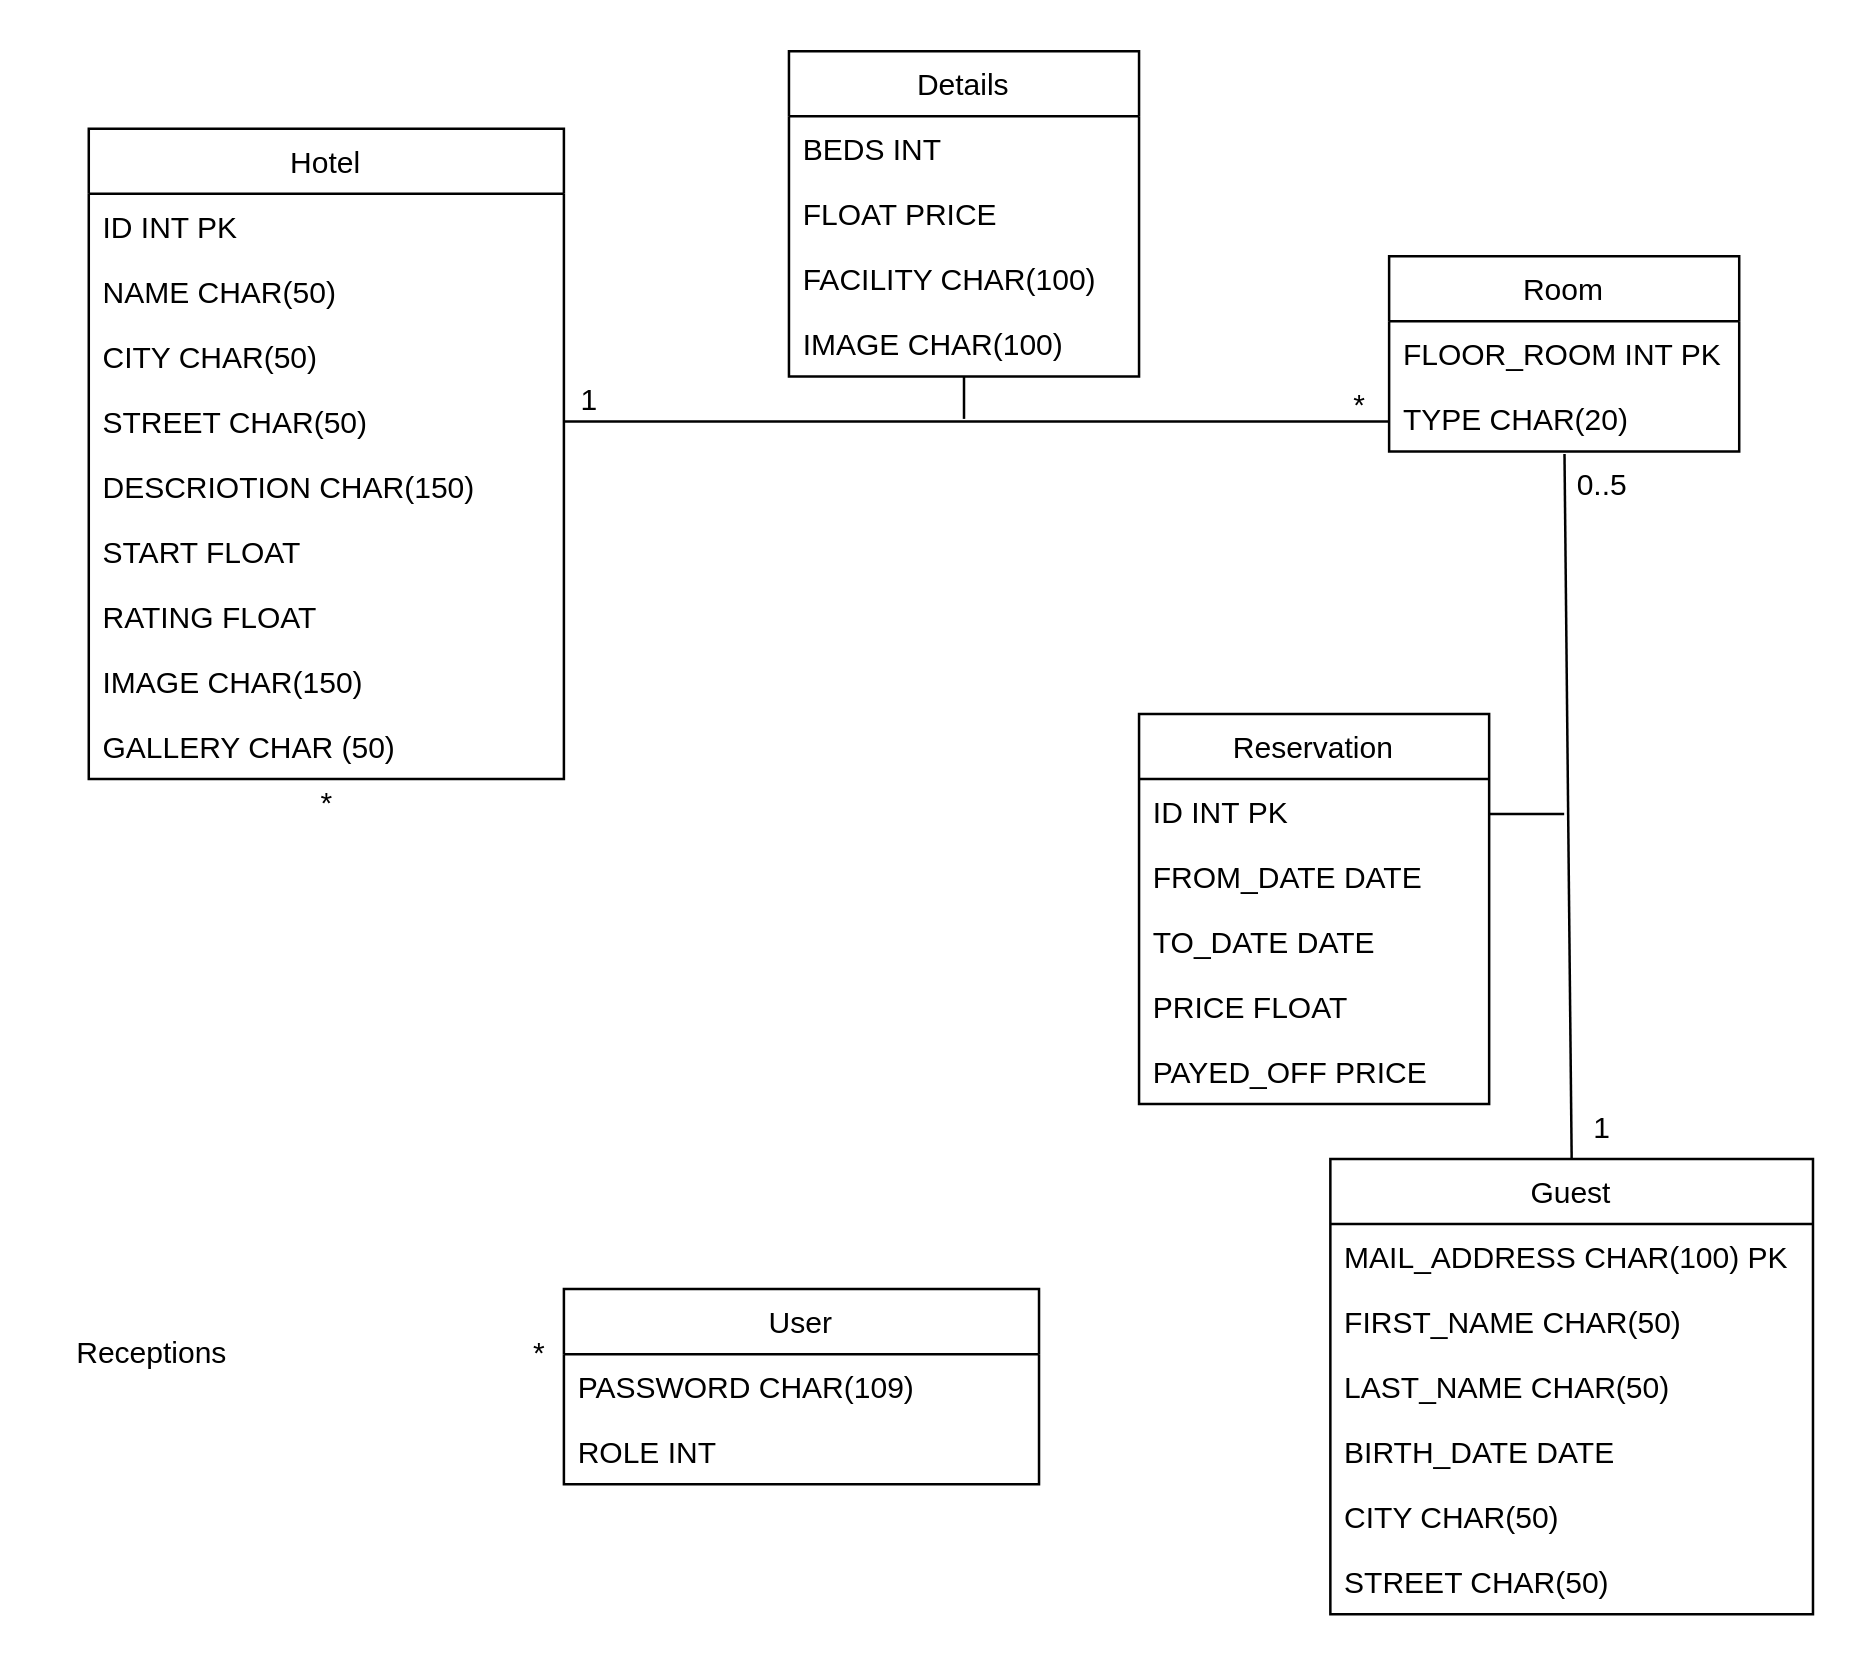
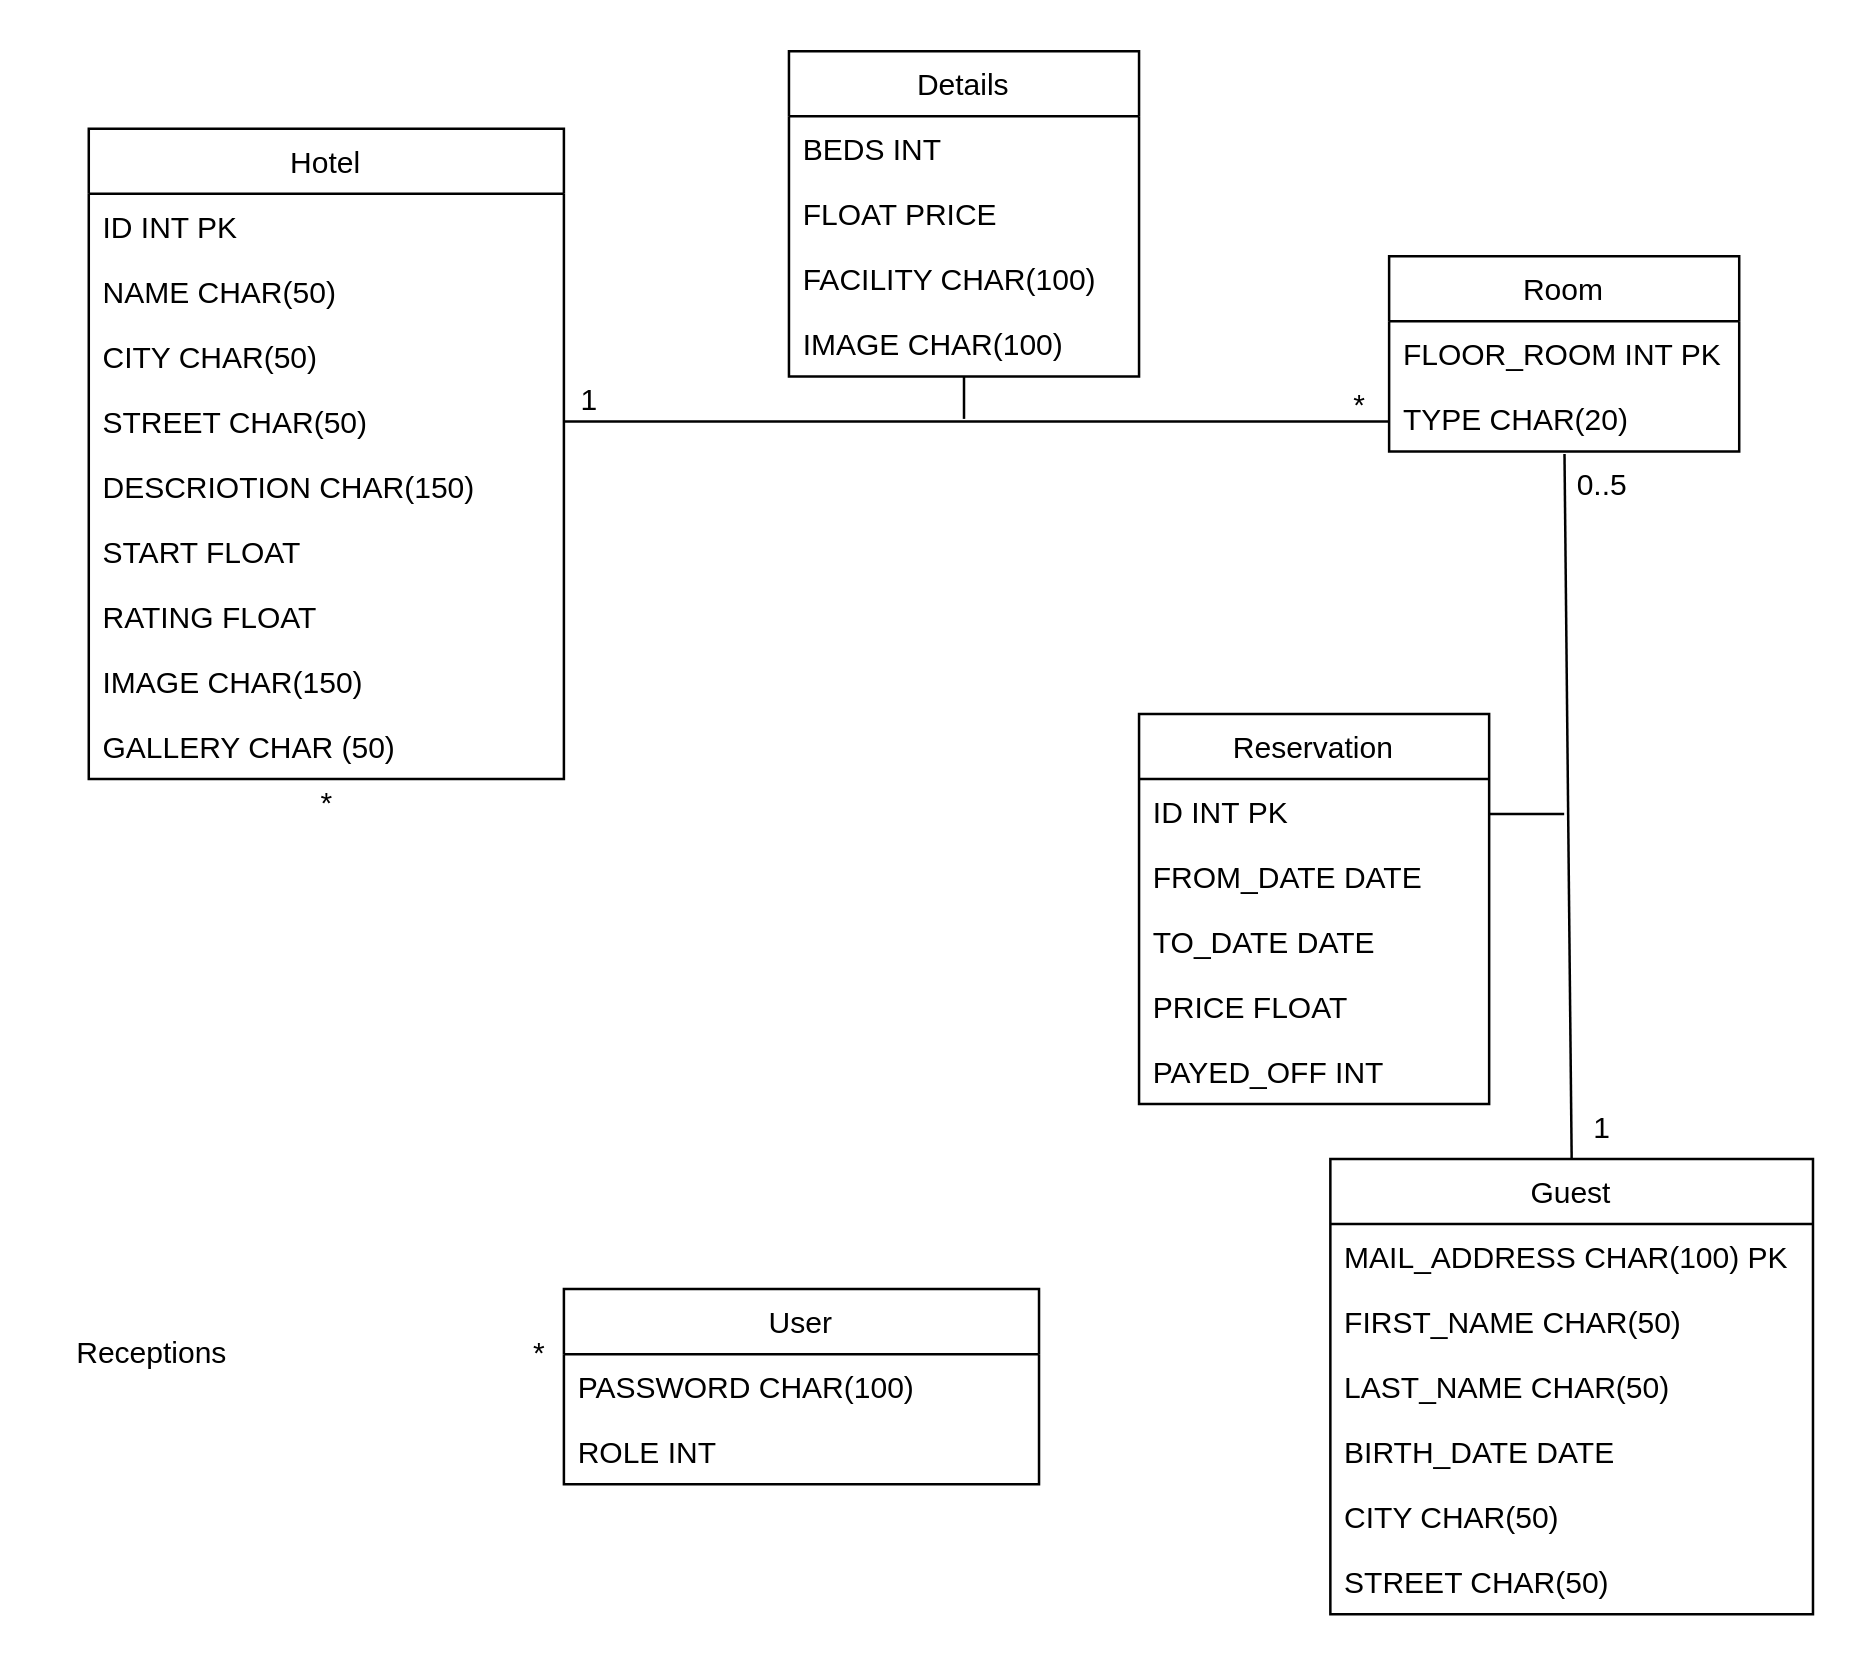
node "PAYED_OFF PRICE": label "PAYED_OFF PRICE" -> "PAYED_OFF INT"
node "PASSWORD CHAR(109)": label "PASSWORD CHAR(109)" -> "PASSWORD CHAR(100)"
